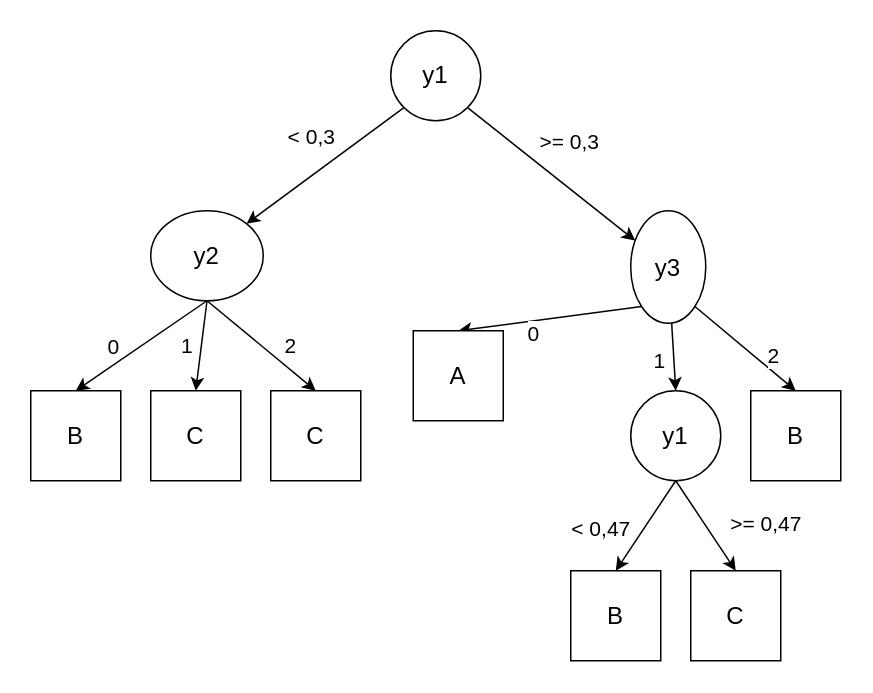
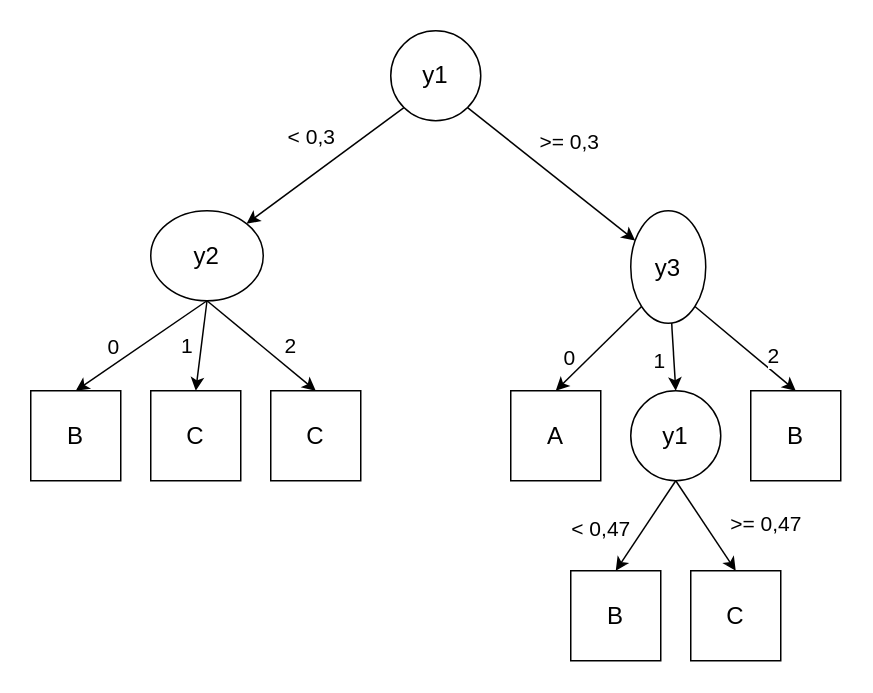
node "A": moved (458, 376) -> (556, 436)
